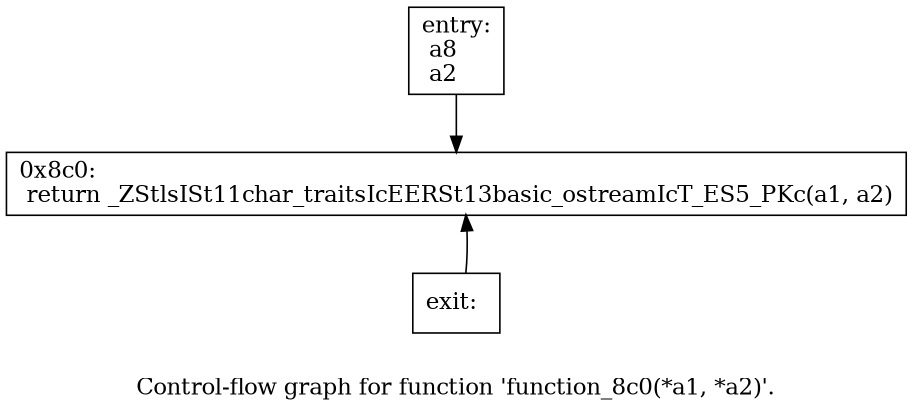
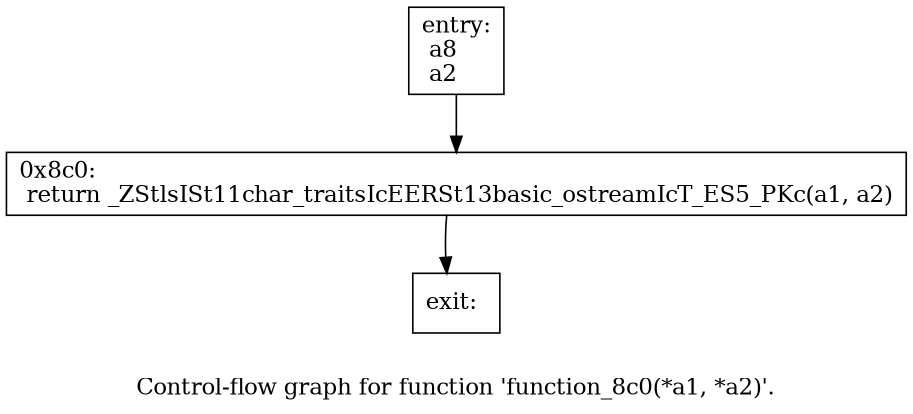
edge "exit:" -> "0x8c0:": reversed
